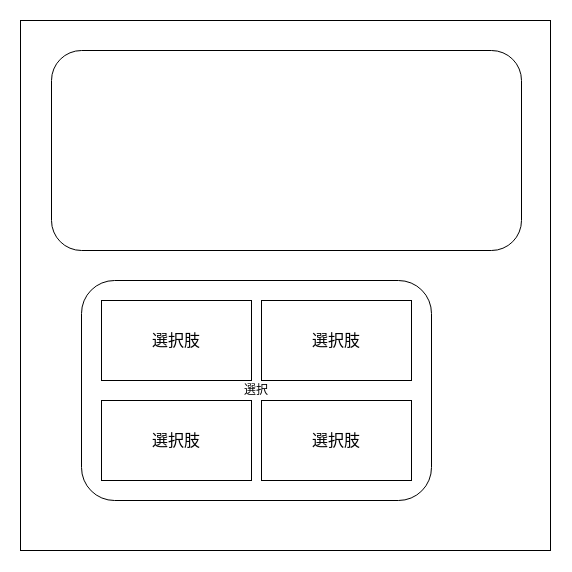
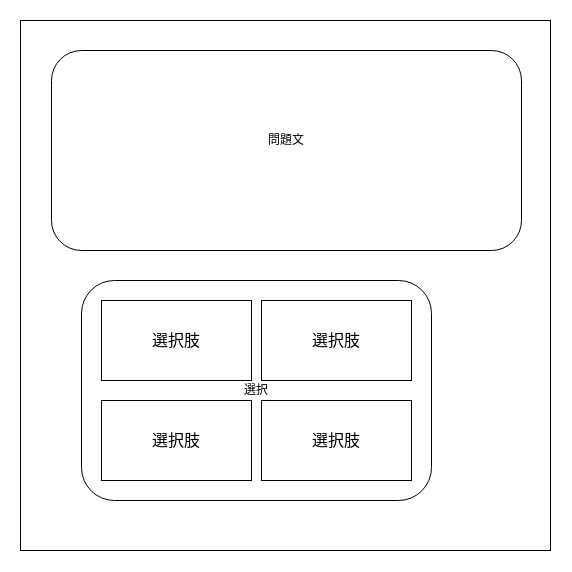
node "問題文": added
